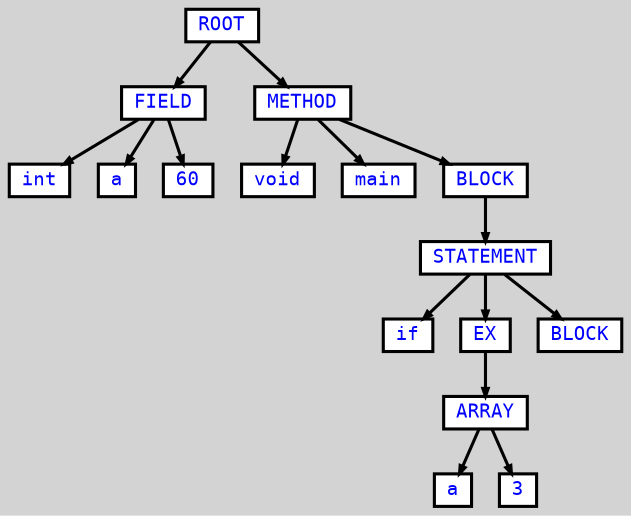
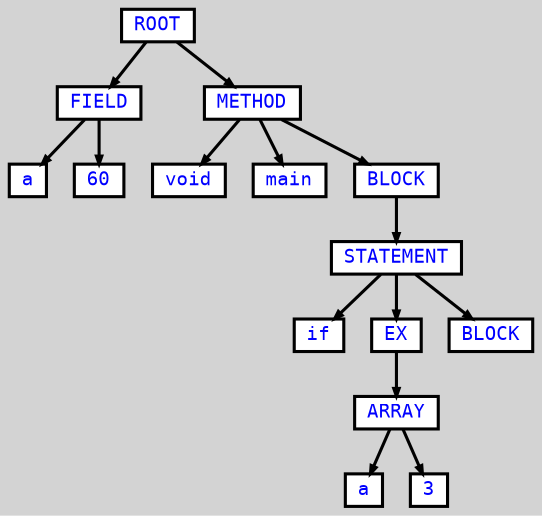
node "int": removed
